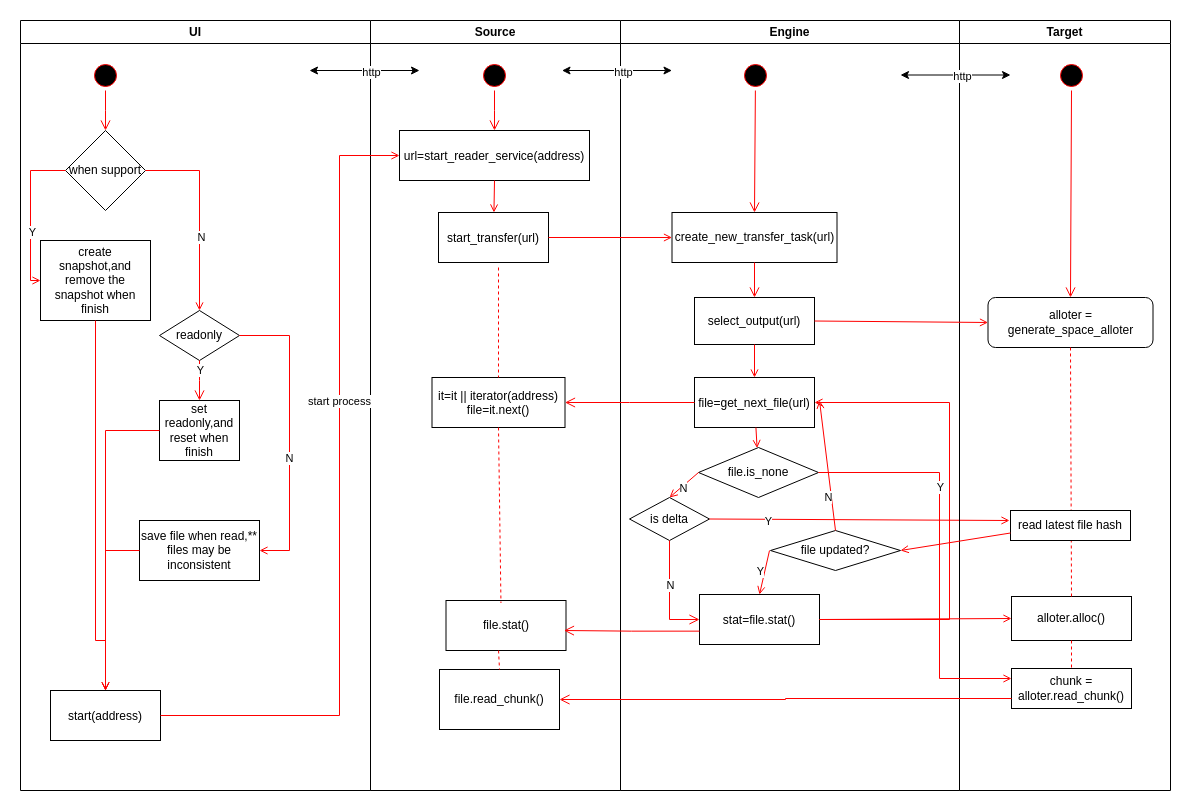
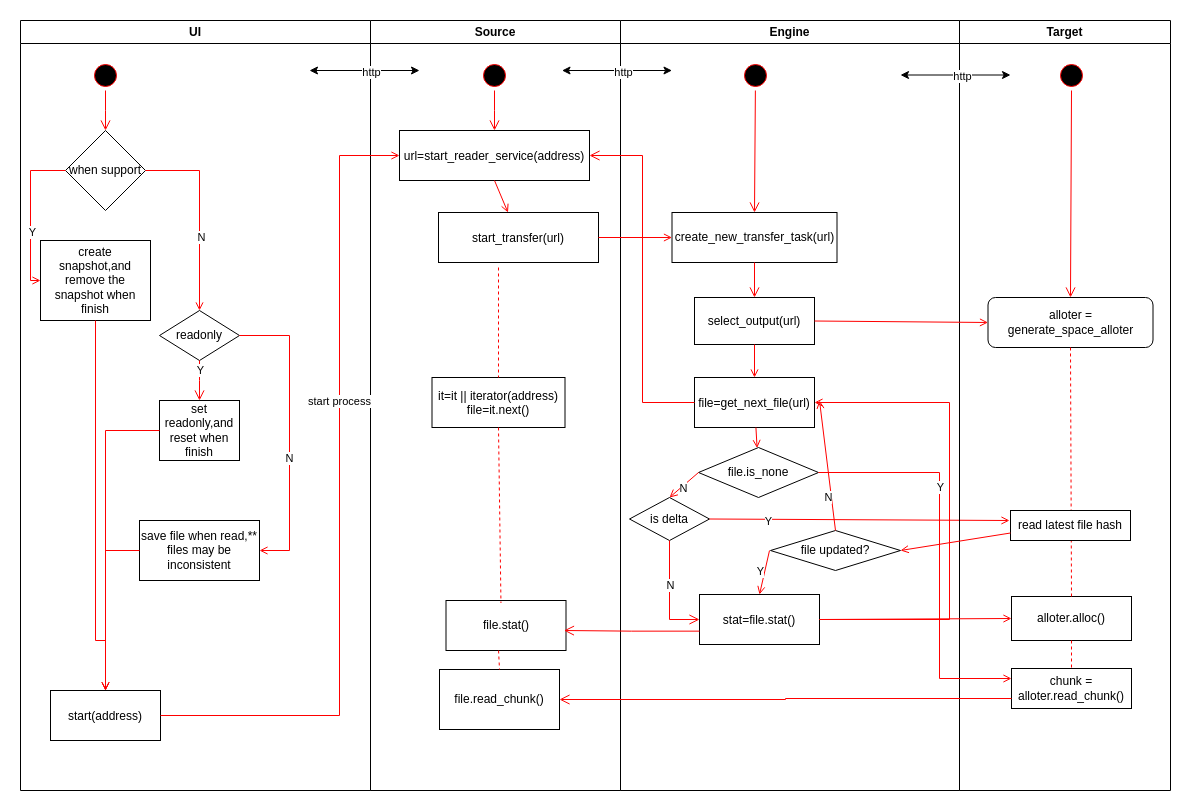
node "start_transfer(url)": size 110x50 -> 160x50
edge "file=get_next_file(url)" -> "it=it || iterator(address) file=it.next()": now "file=get_next_file(url)" -> "url=start_reader_service(address)"
